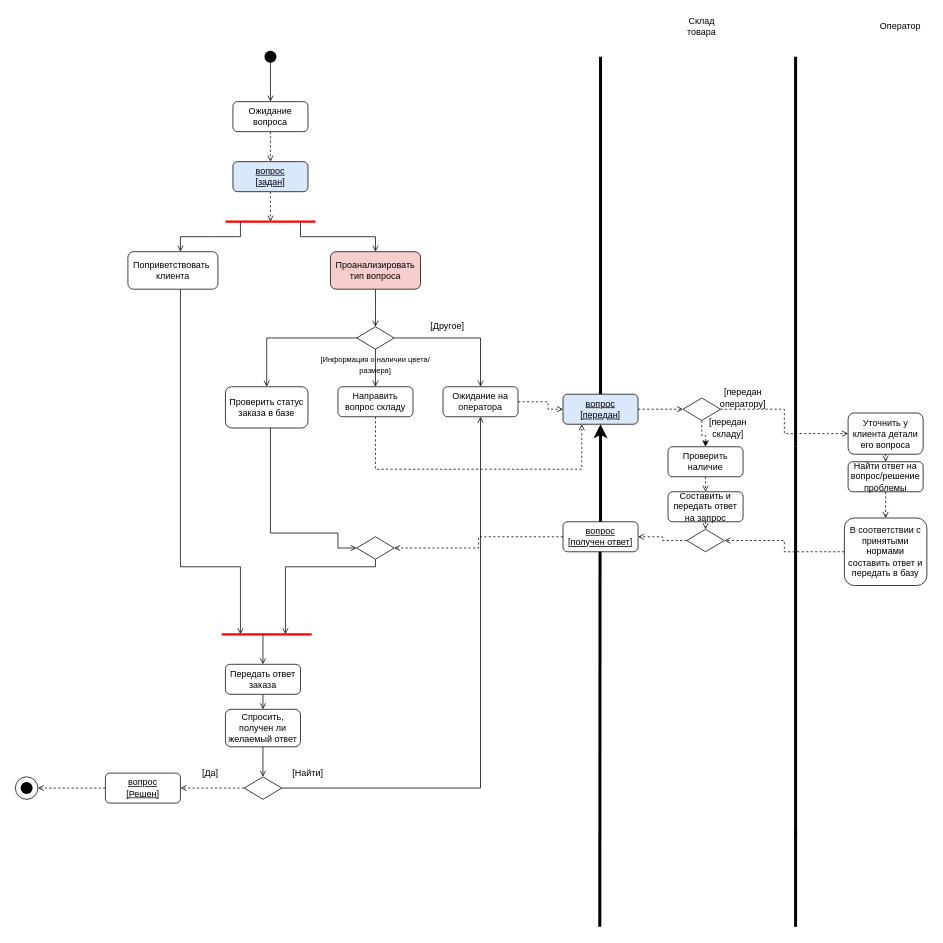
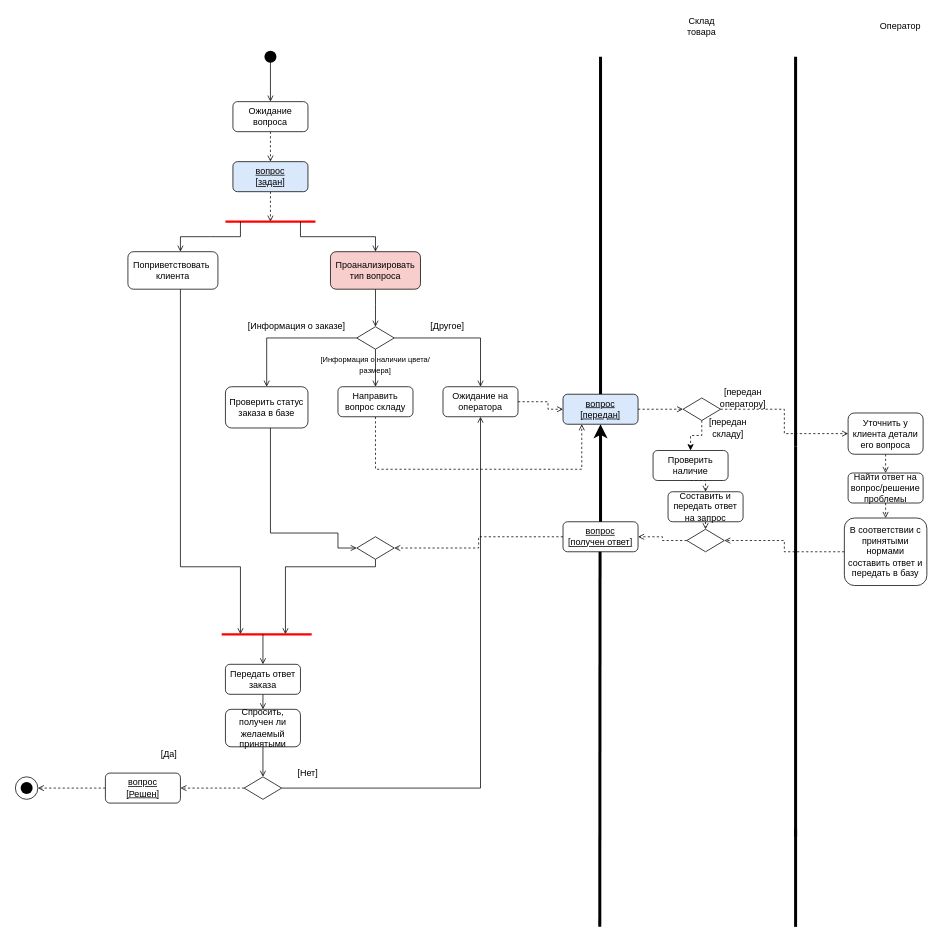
node "[Информация о заказе]": added
node "Проверить наличие": moved (705, 462) -> (690, 465)
node "Найти ответ на вопрос/решение проблемы": moved (885, 477) -> (885, 488)
node "Спросить, получен ли желаемый ответ": label "Спросить, получен ли желаемый ответ" -> "Спросить, получен ли желаемый принятыми"
node "[Да]": moved (210, 773) -> (169, 754)
node "[Найти]": label "[Найти]" -> "[Нет]"
